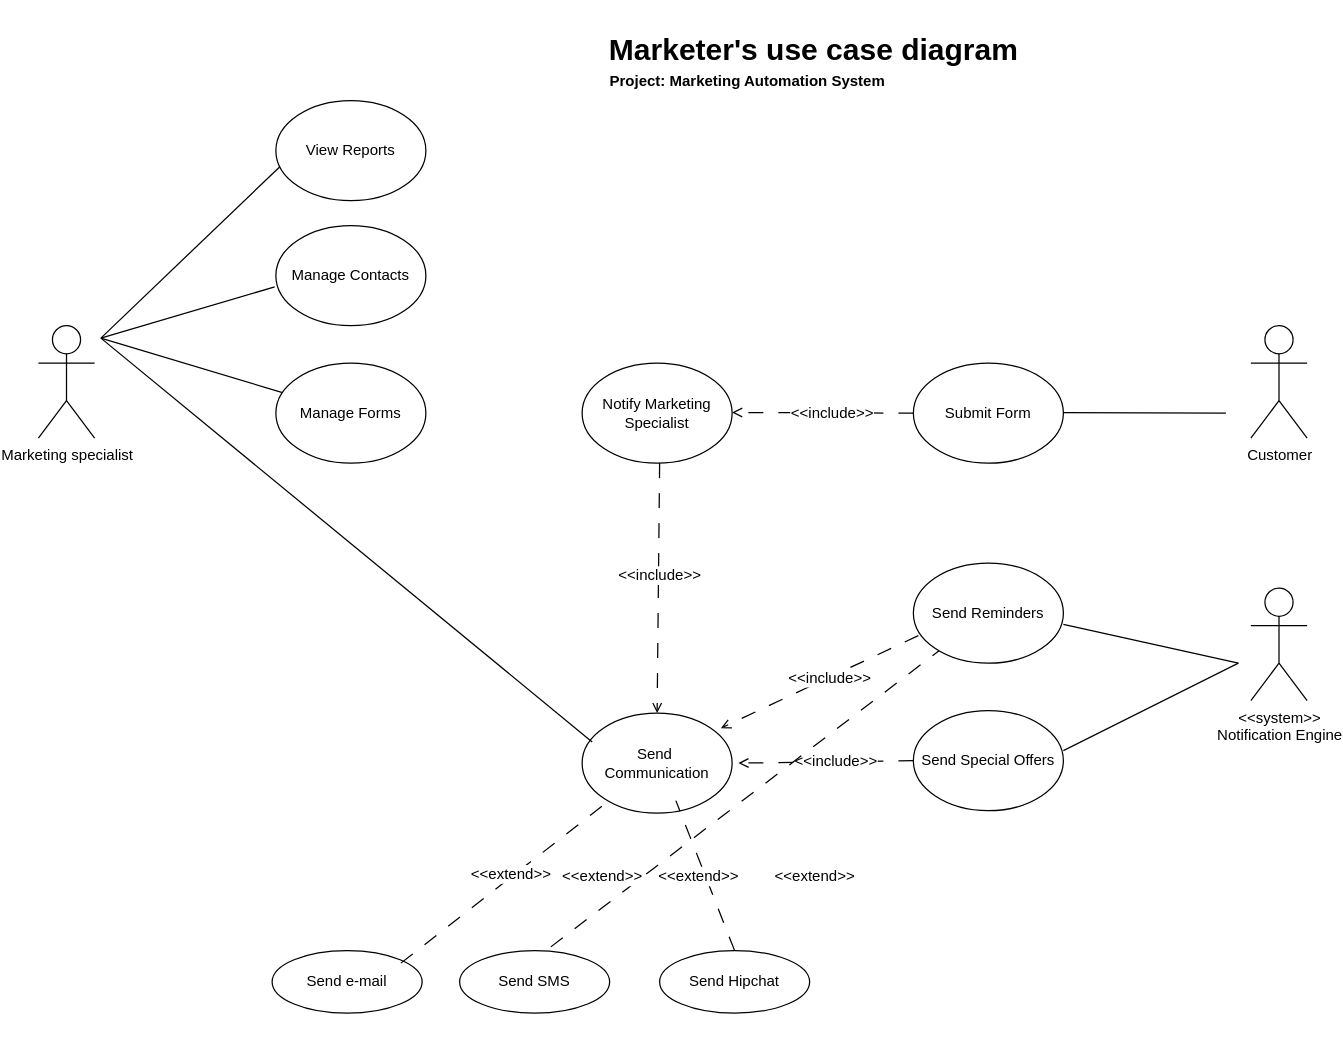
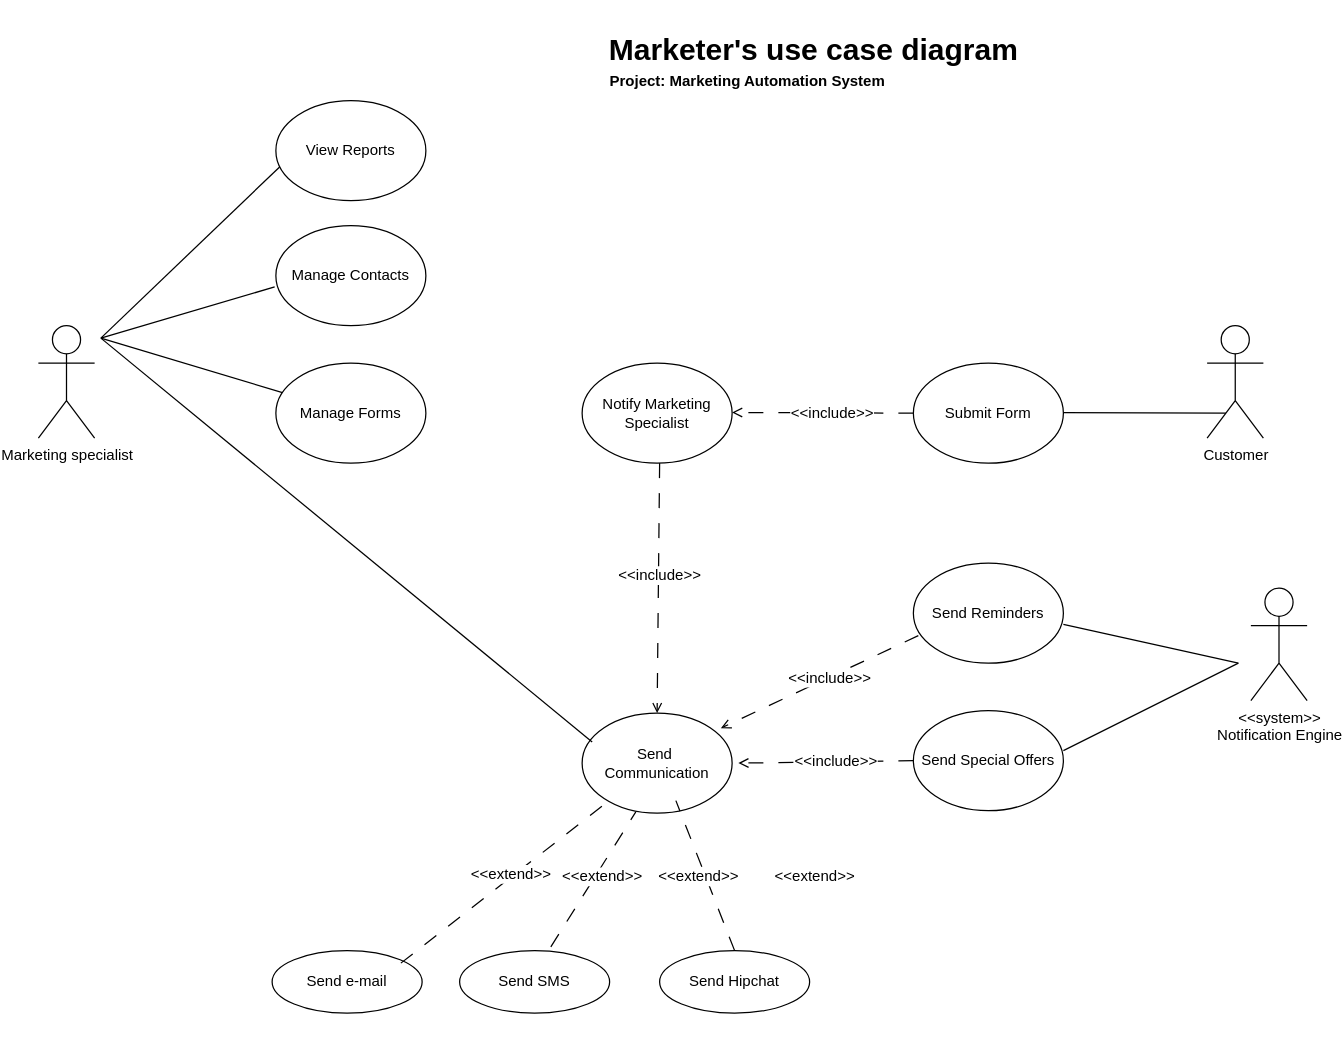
node "Customer": moved (1279, 382) -> (1235, 382)
edge "Send Reminders" -- "Send SMS": now "Send Communication" -- "Send SMS"
